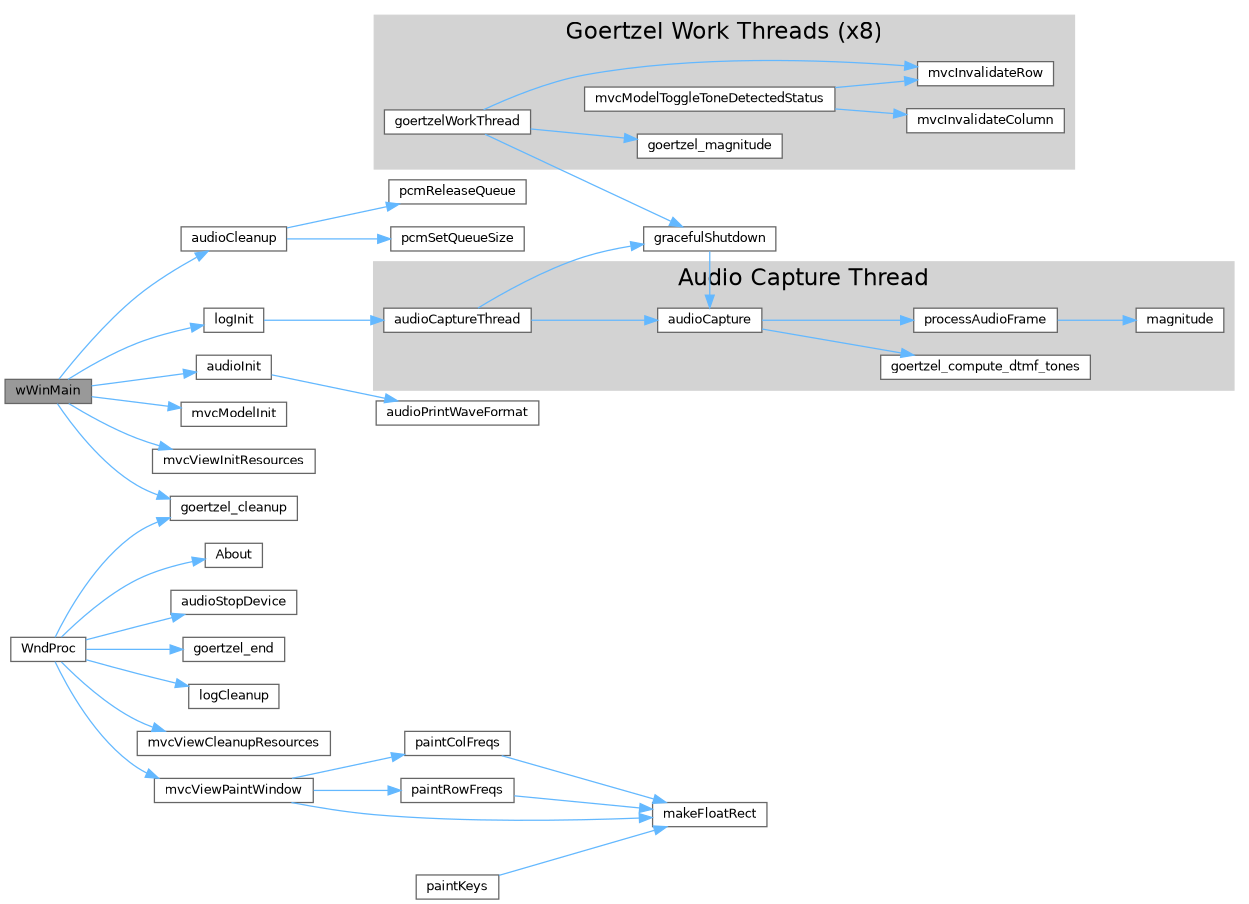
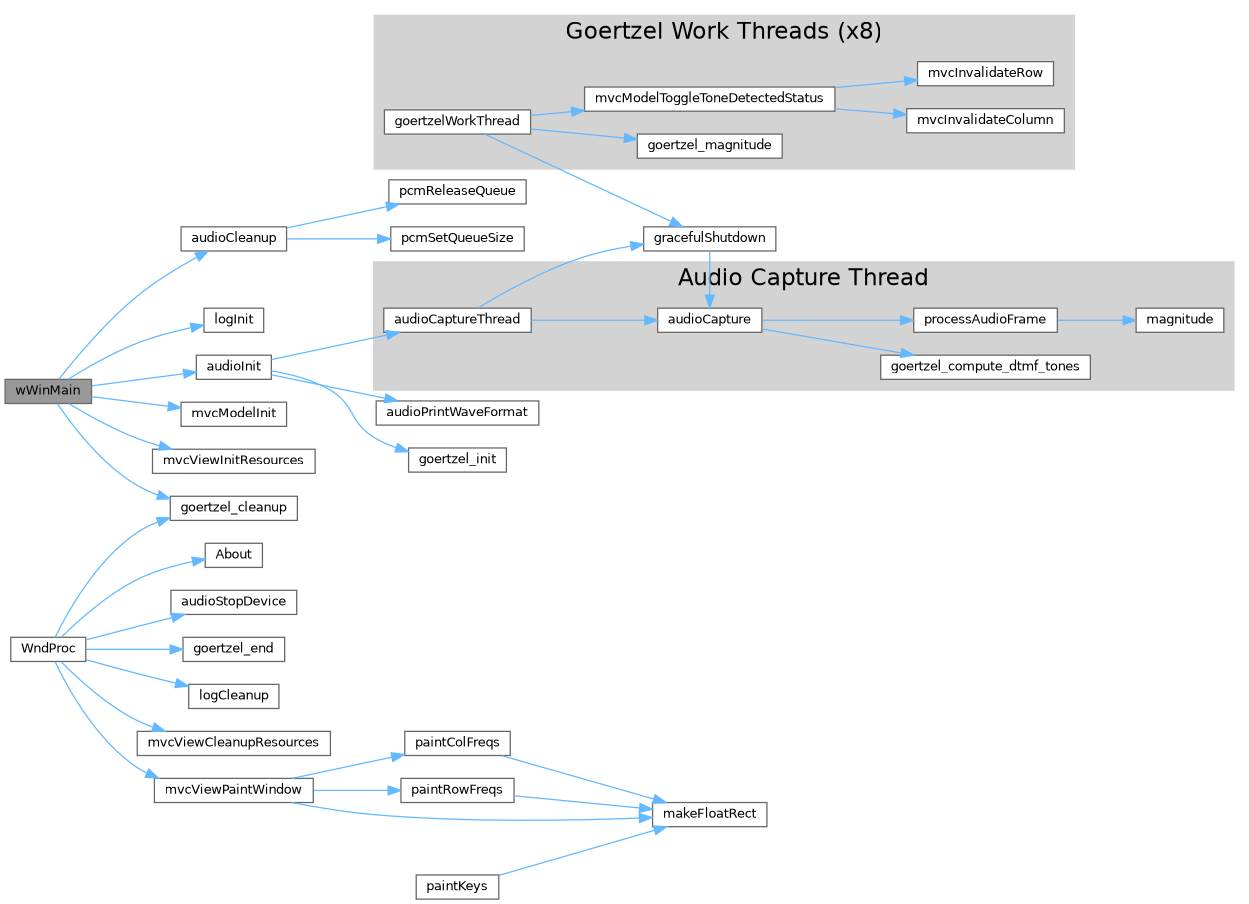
edge "goertzelWorkThread" -> "mvcInvalidateRow": now "goertzelWorkThread" -> "mvcModelToggleToneDetectedStatus"
edge "logInit" -> "audioCaptureThread": now "audioInit" -> "audioCaptureThread"
node "goertzel_init": added
